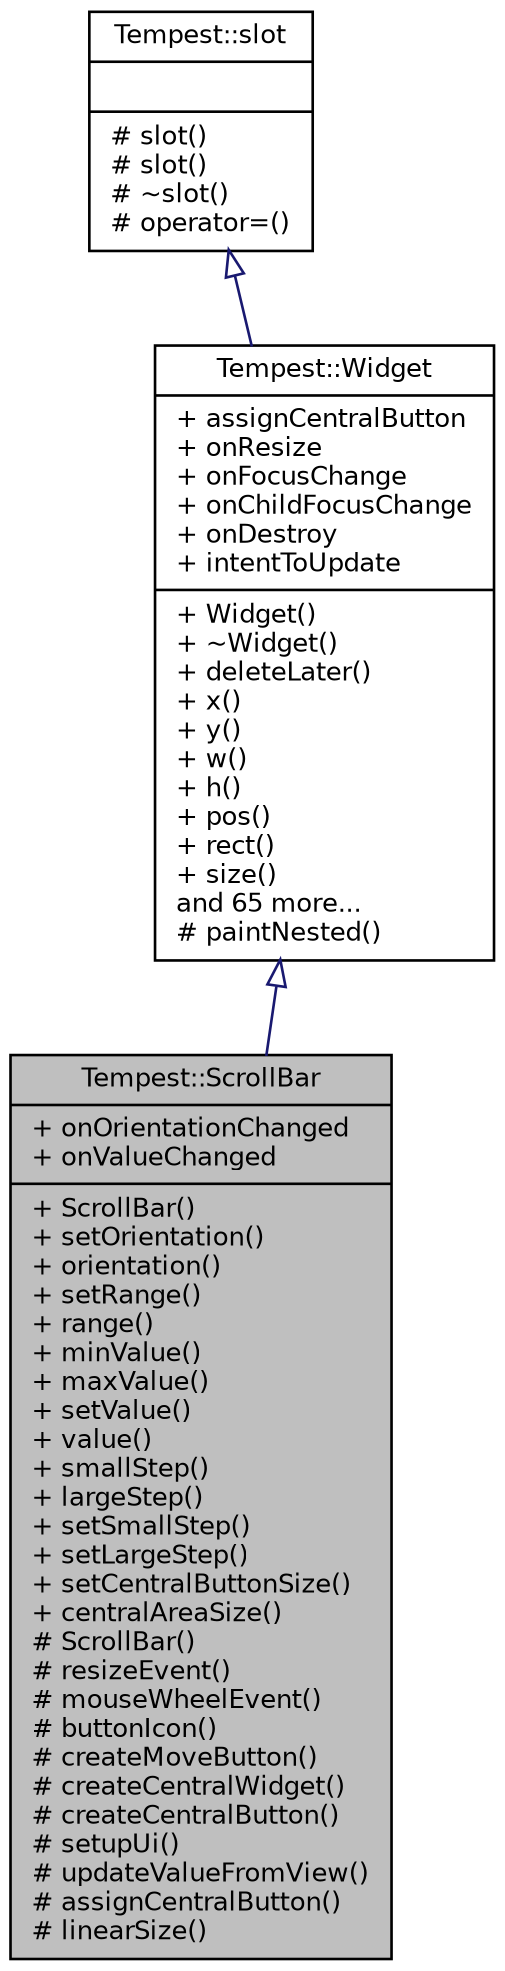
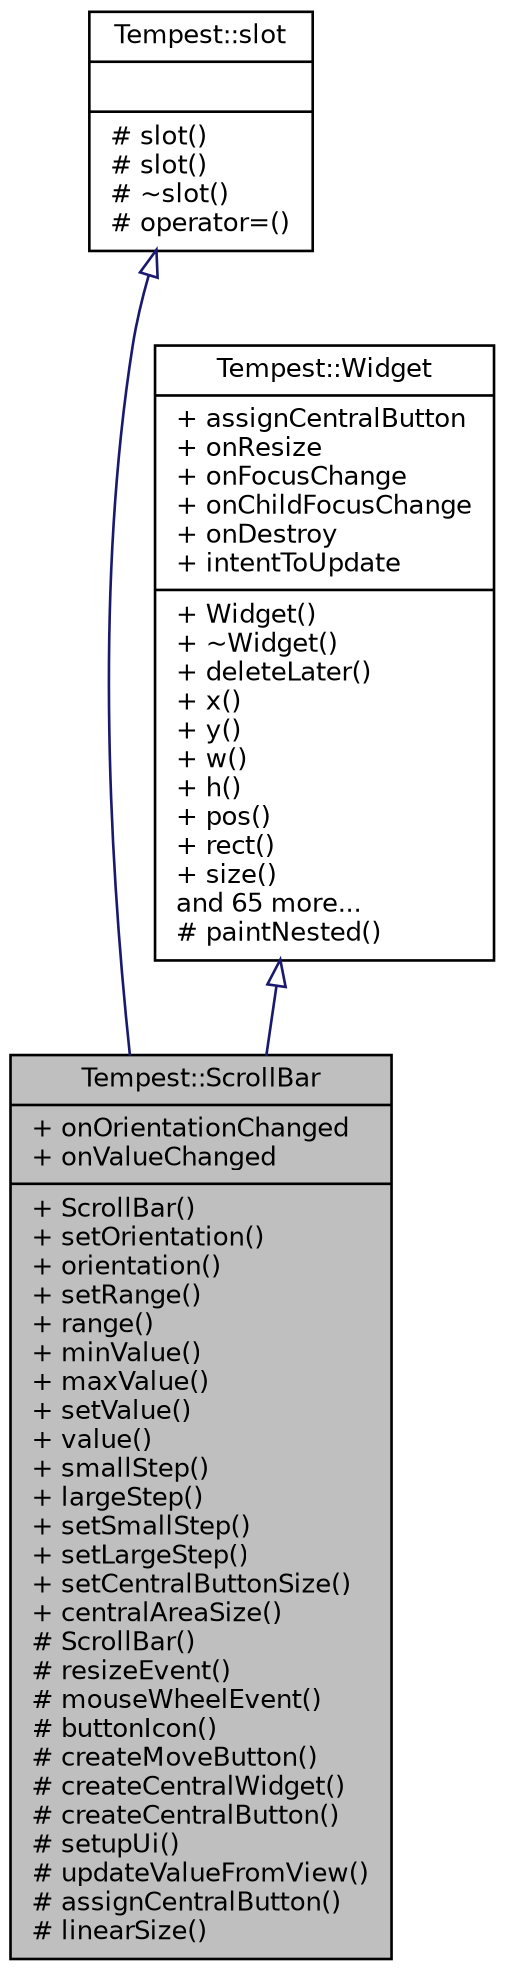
edge "Tempest::Widget" -> "Tempest::slot": now "Tempest::ScrollBar" -> "Tempest::slot"
